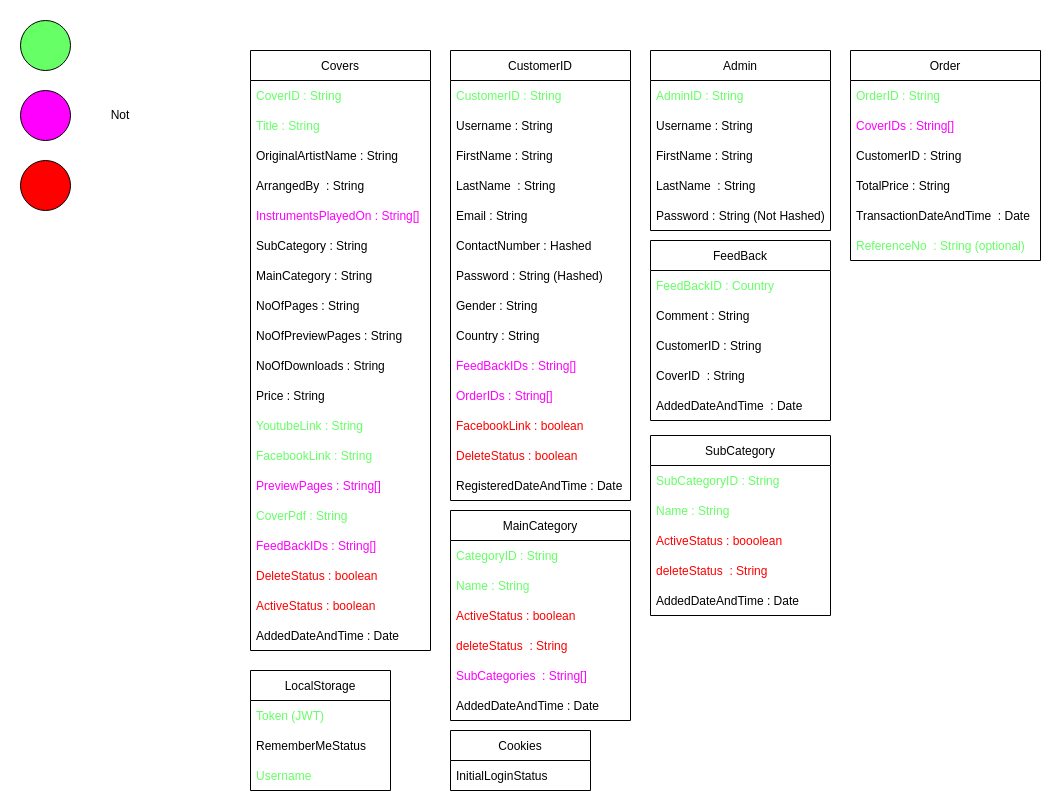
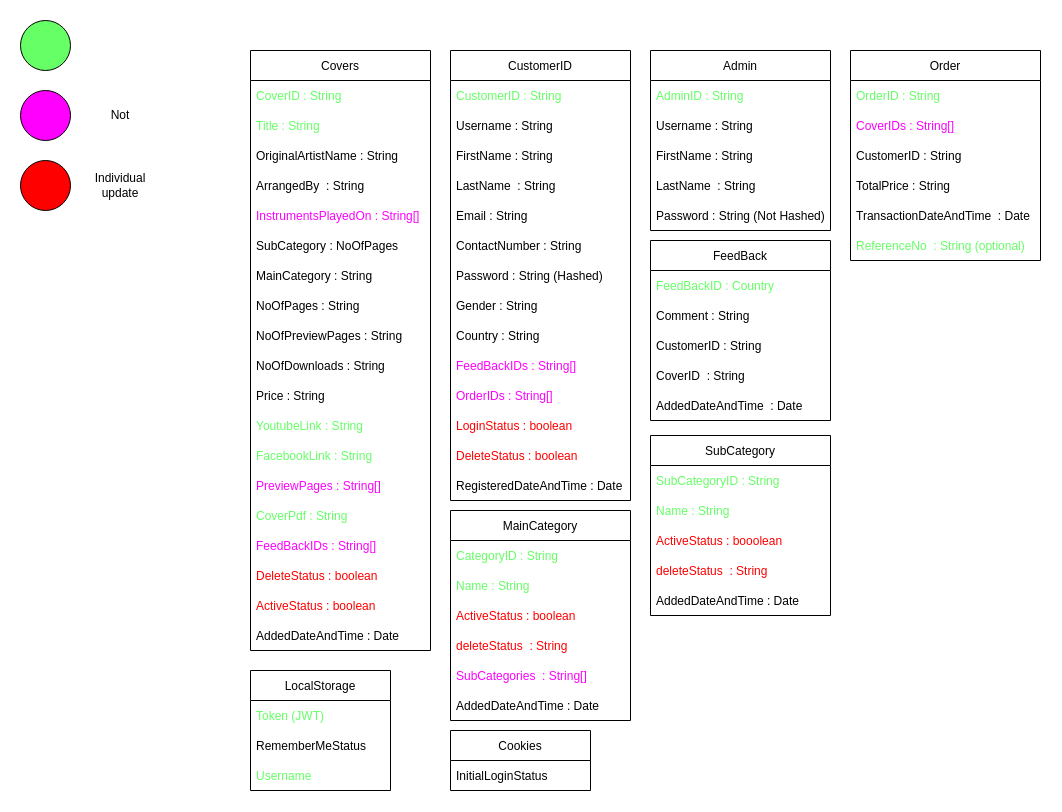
node "Individual update": added
node "SubCategory : String": label "SubCategory : String" -> "SubCategory : NoOfPages"
node "ContactNumber : Hashed": label "ContactNumber : Hashed" -> "ContactNumber : String"
node "FacebookLink : boolean": label "FacebookLink : boolean" -> "LoginStatus : boolean"
